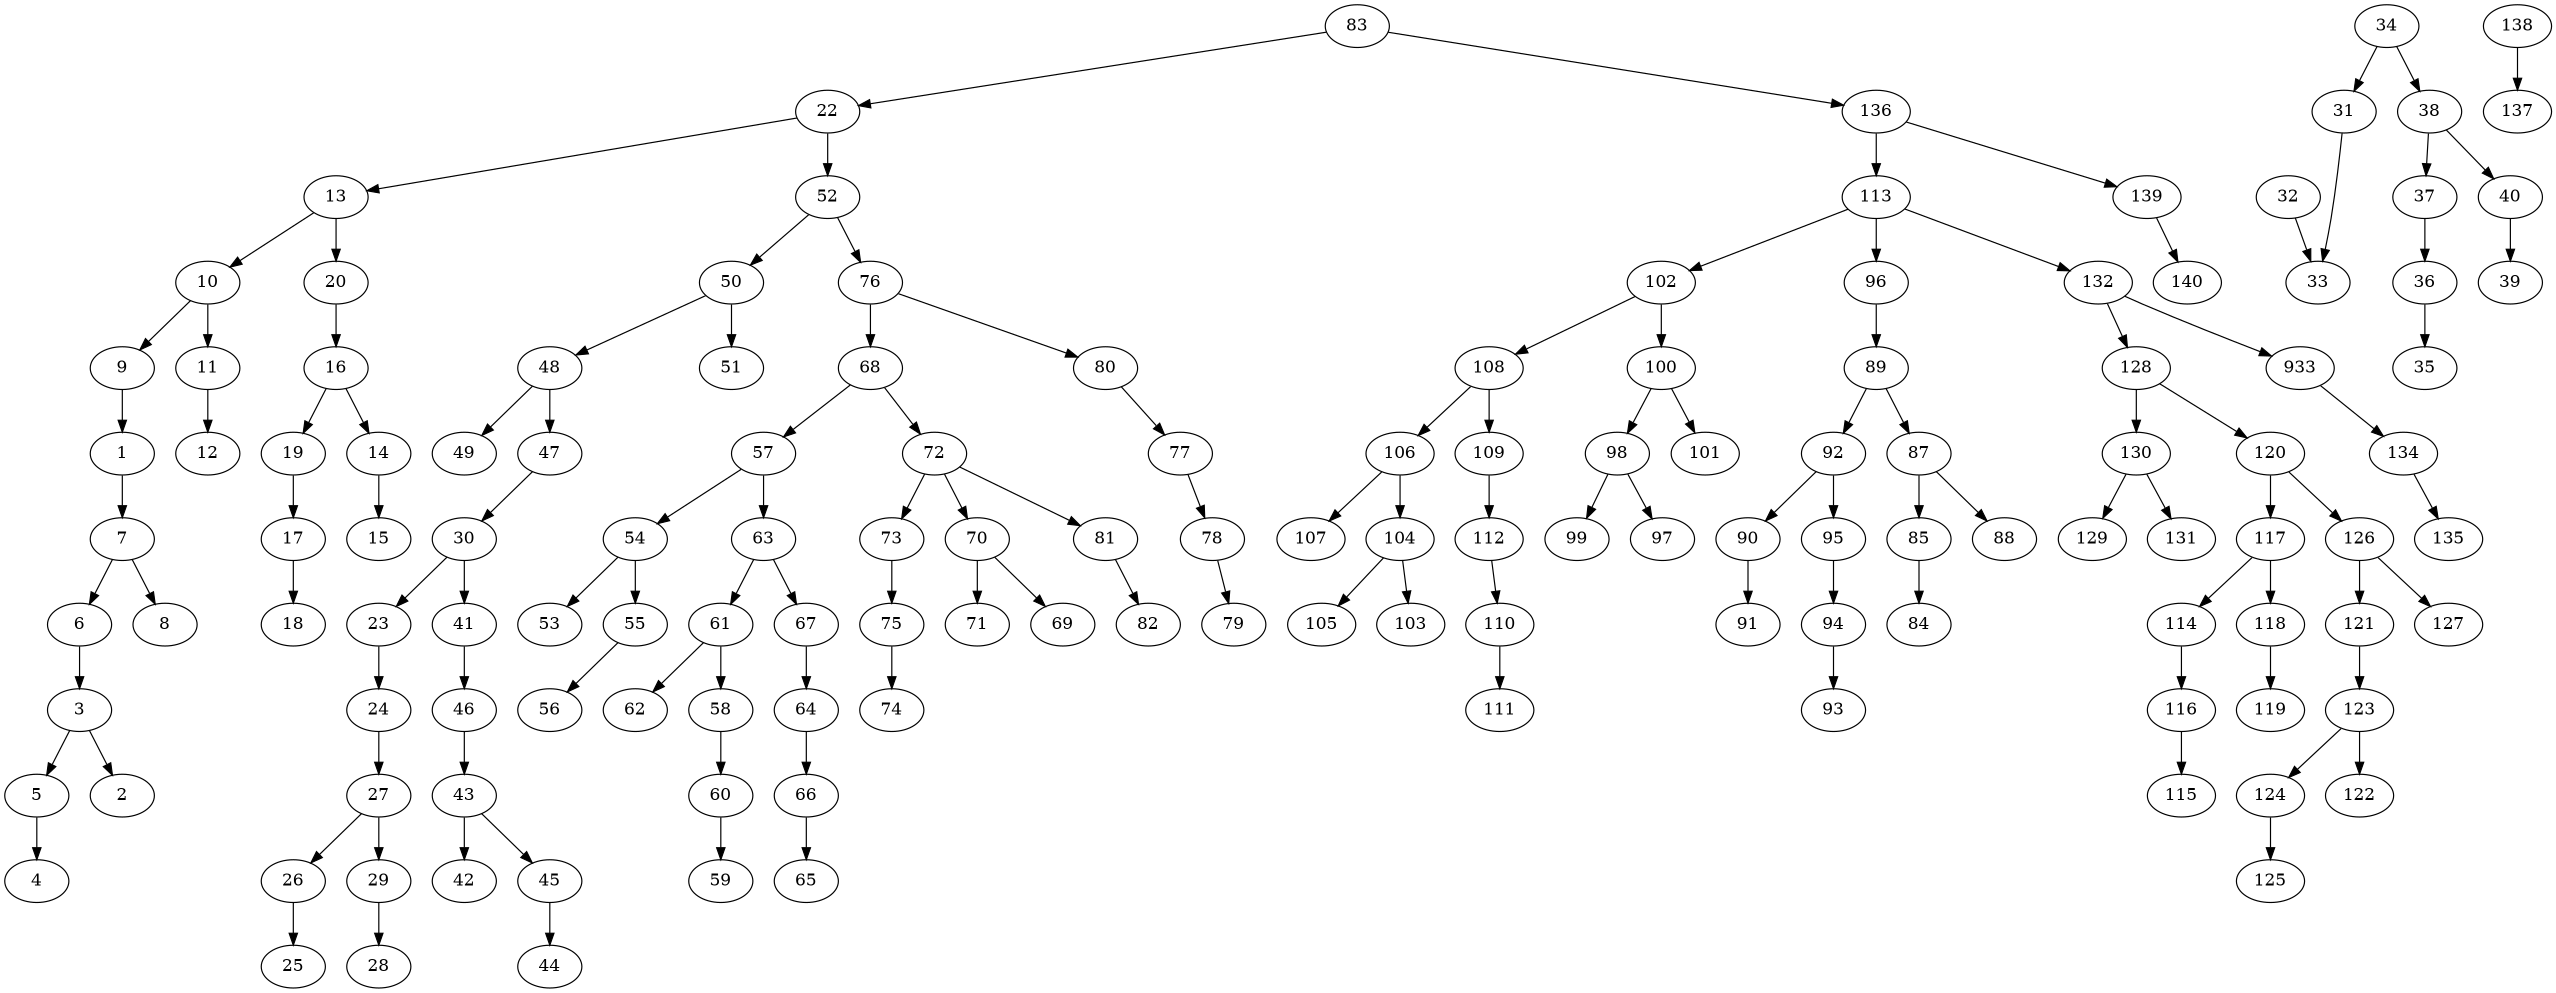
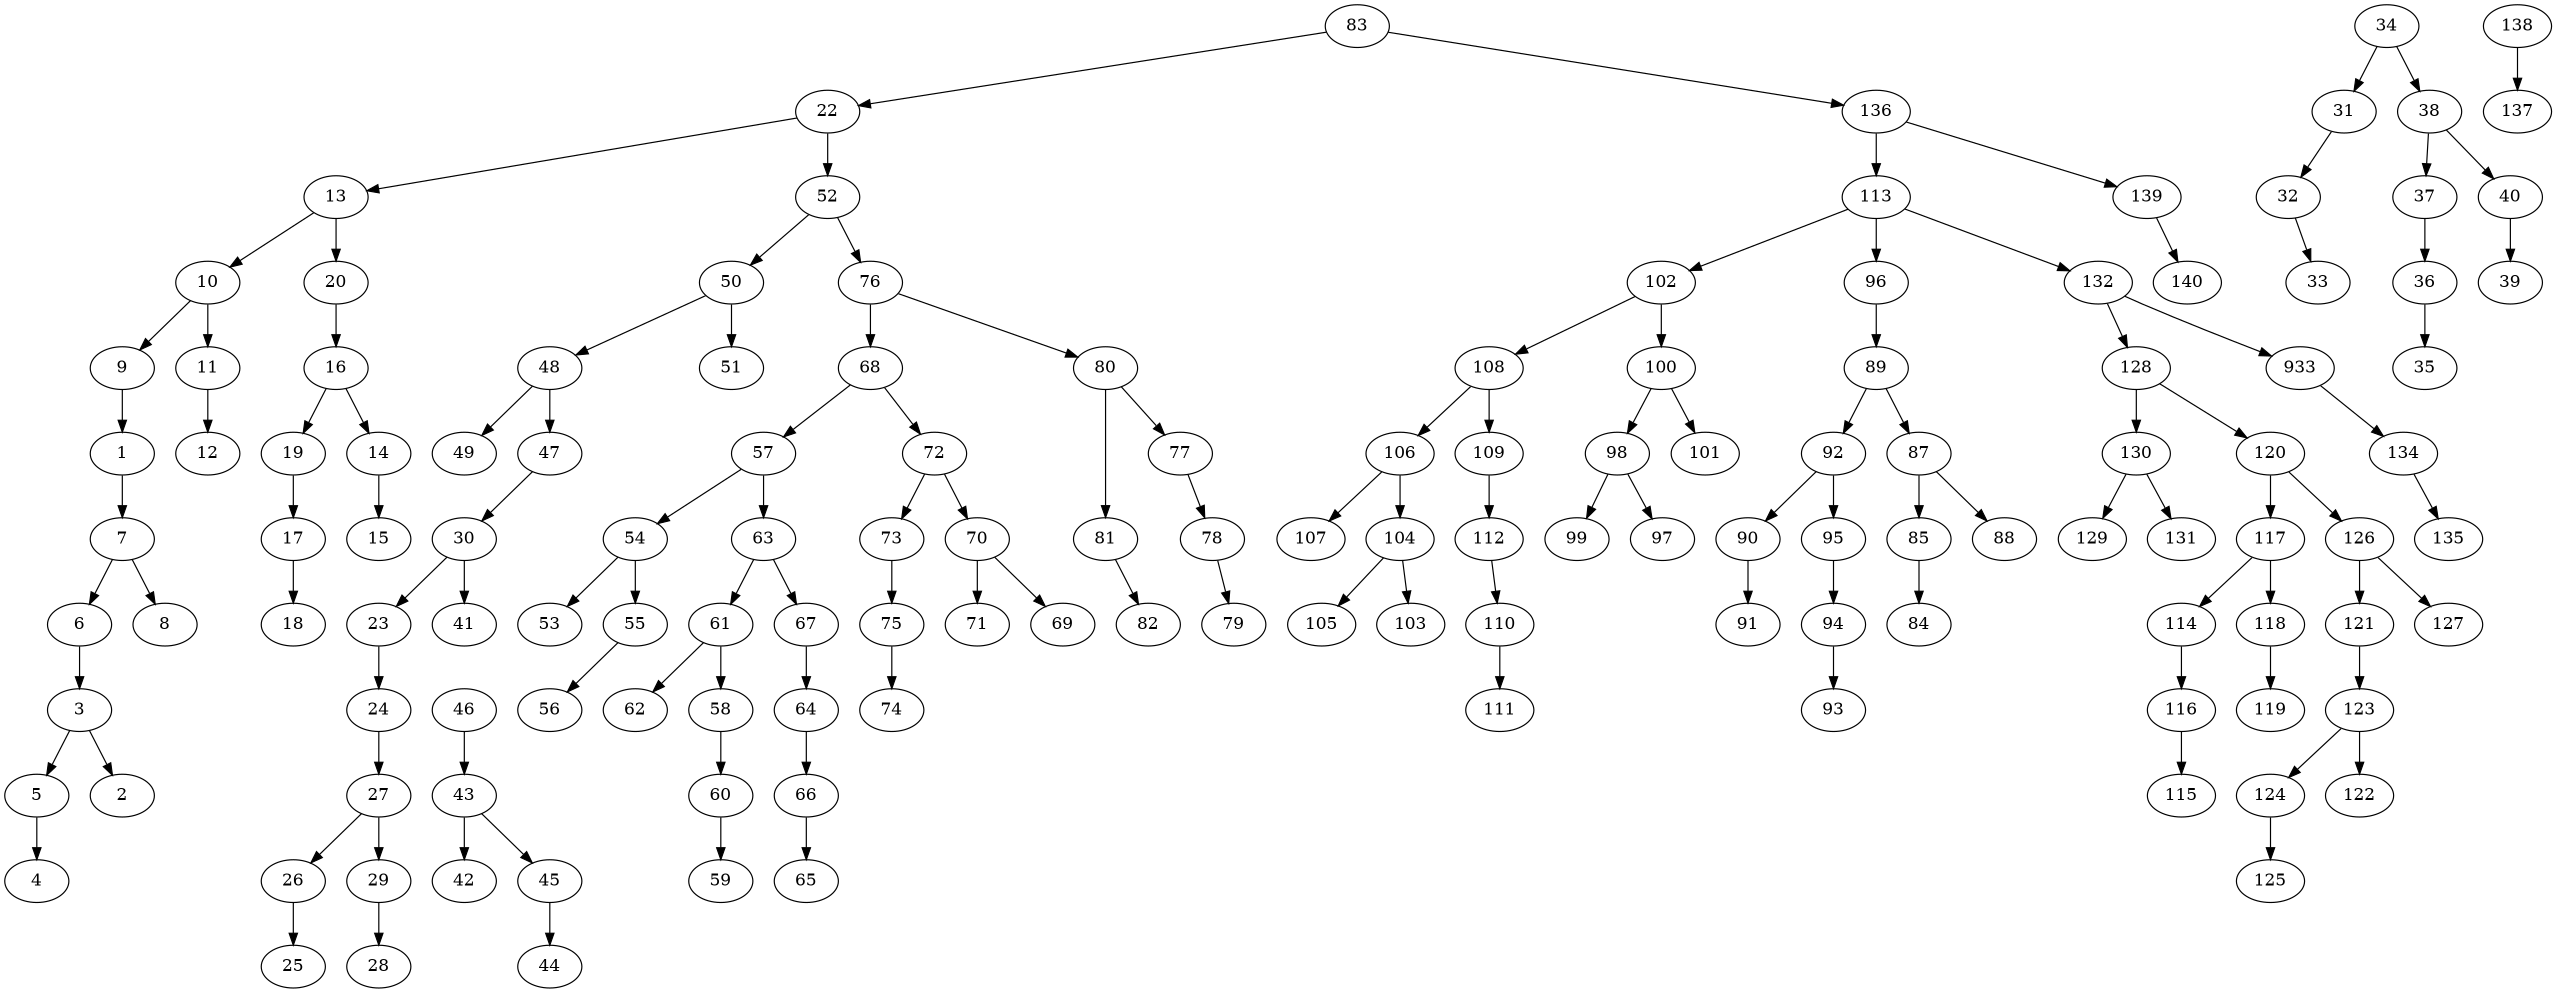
edge "31" -> "33": now "31" -> "32"
edge "72" -> "81": now "80" -> "81"
edge "41" -> "46": removed
